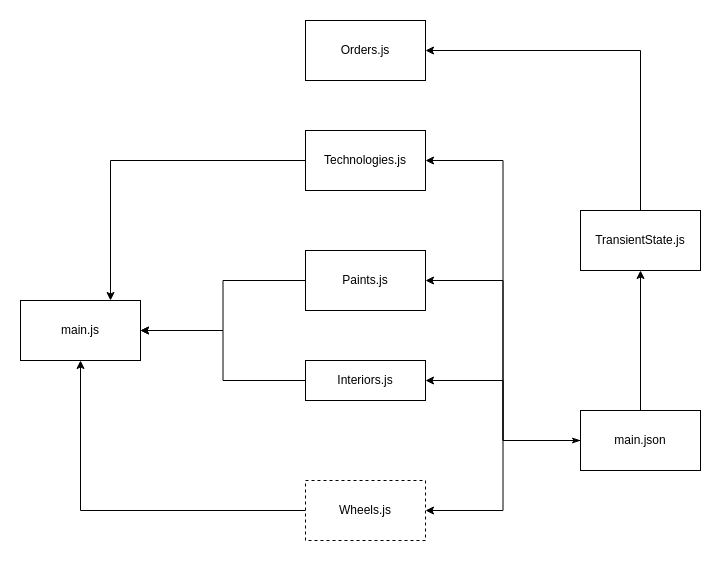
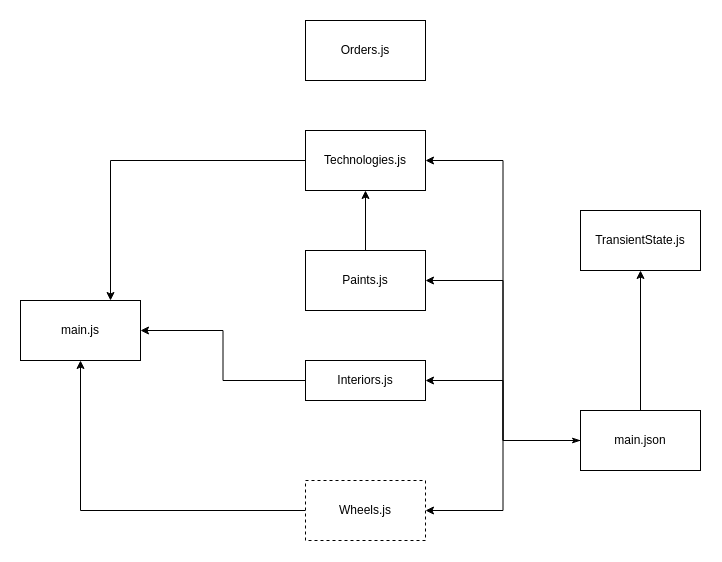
edge "TransientState.js" -> "Orders.js": removed
edge "Paints.js" -> "main.js": now "Paints.js" -> "Technologies.js"
